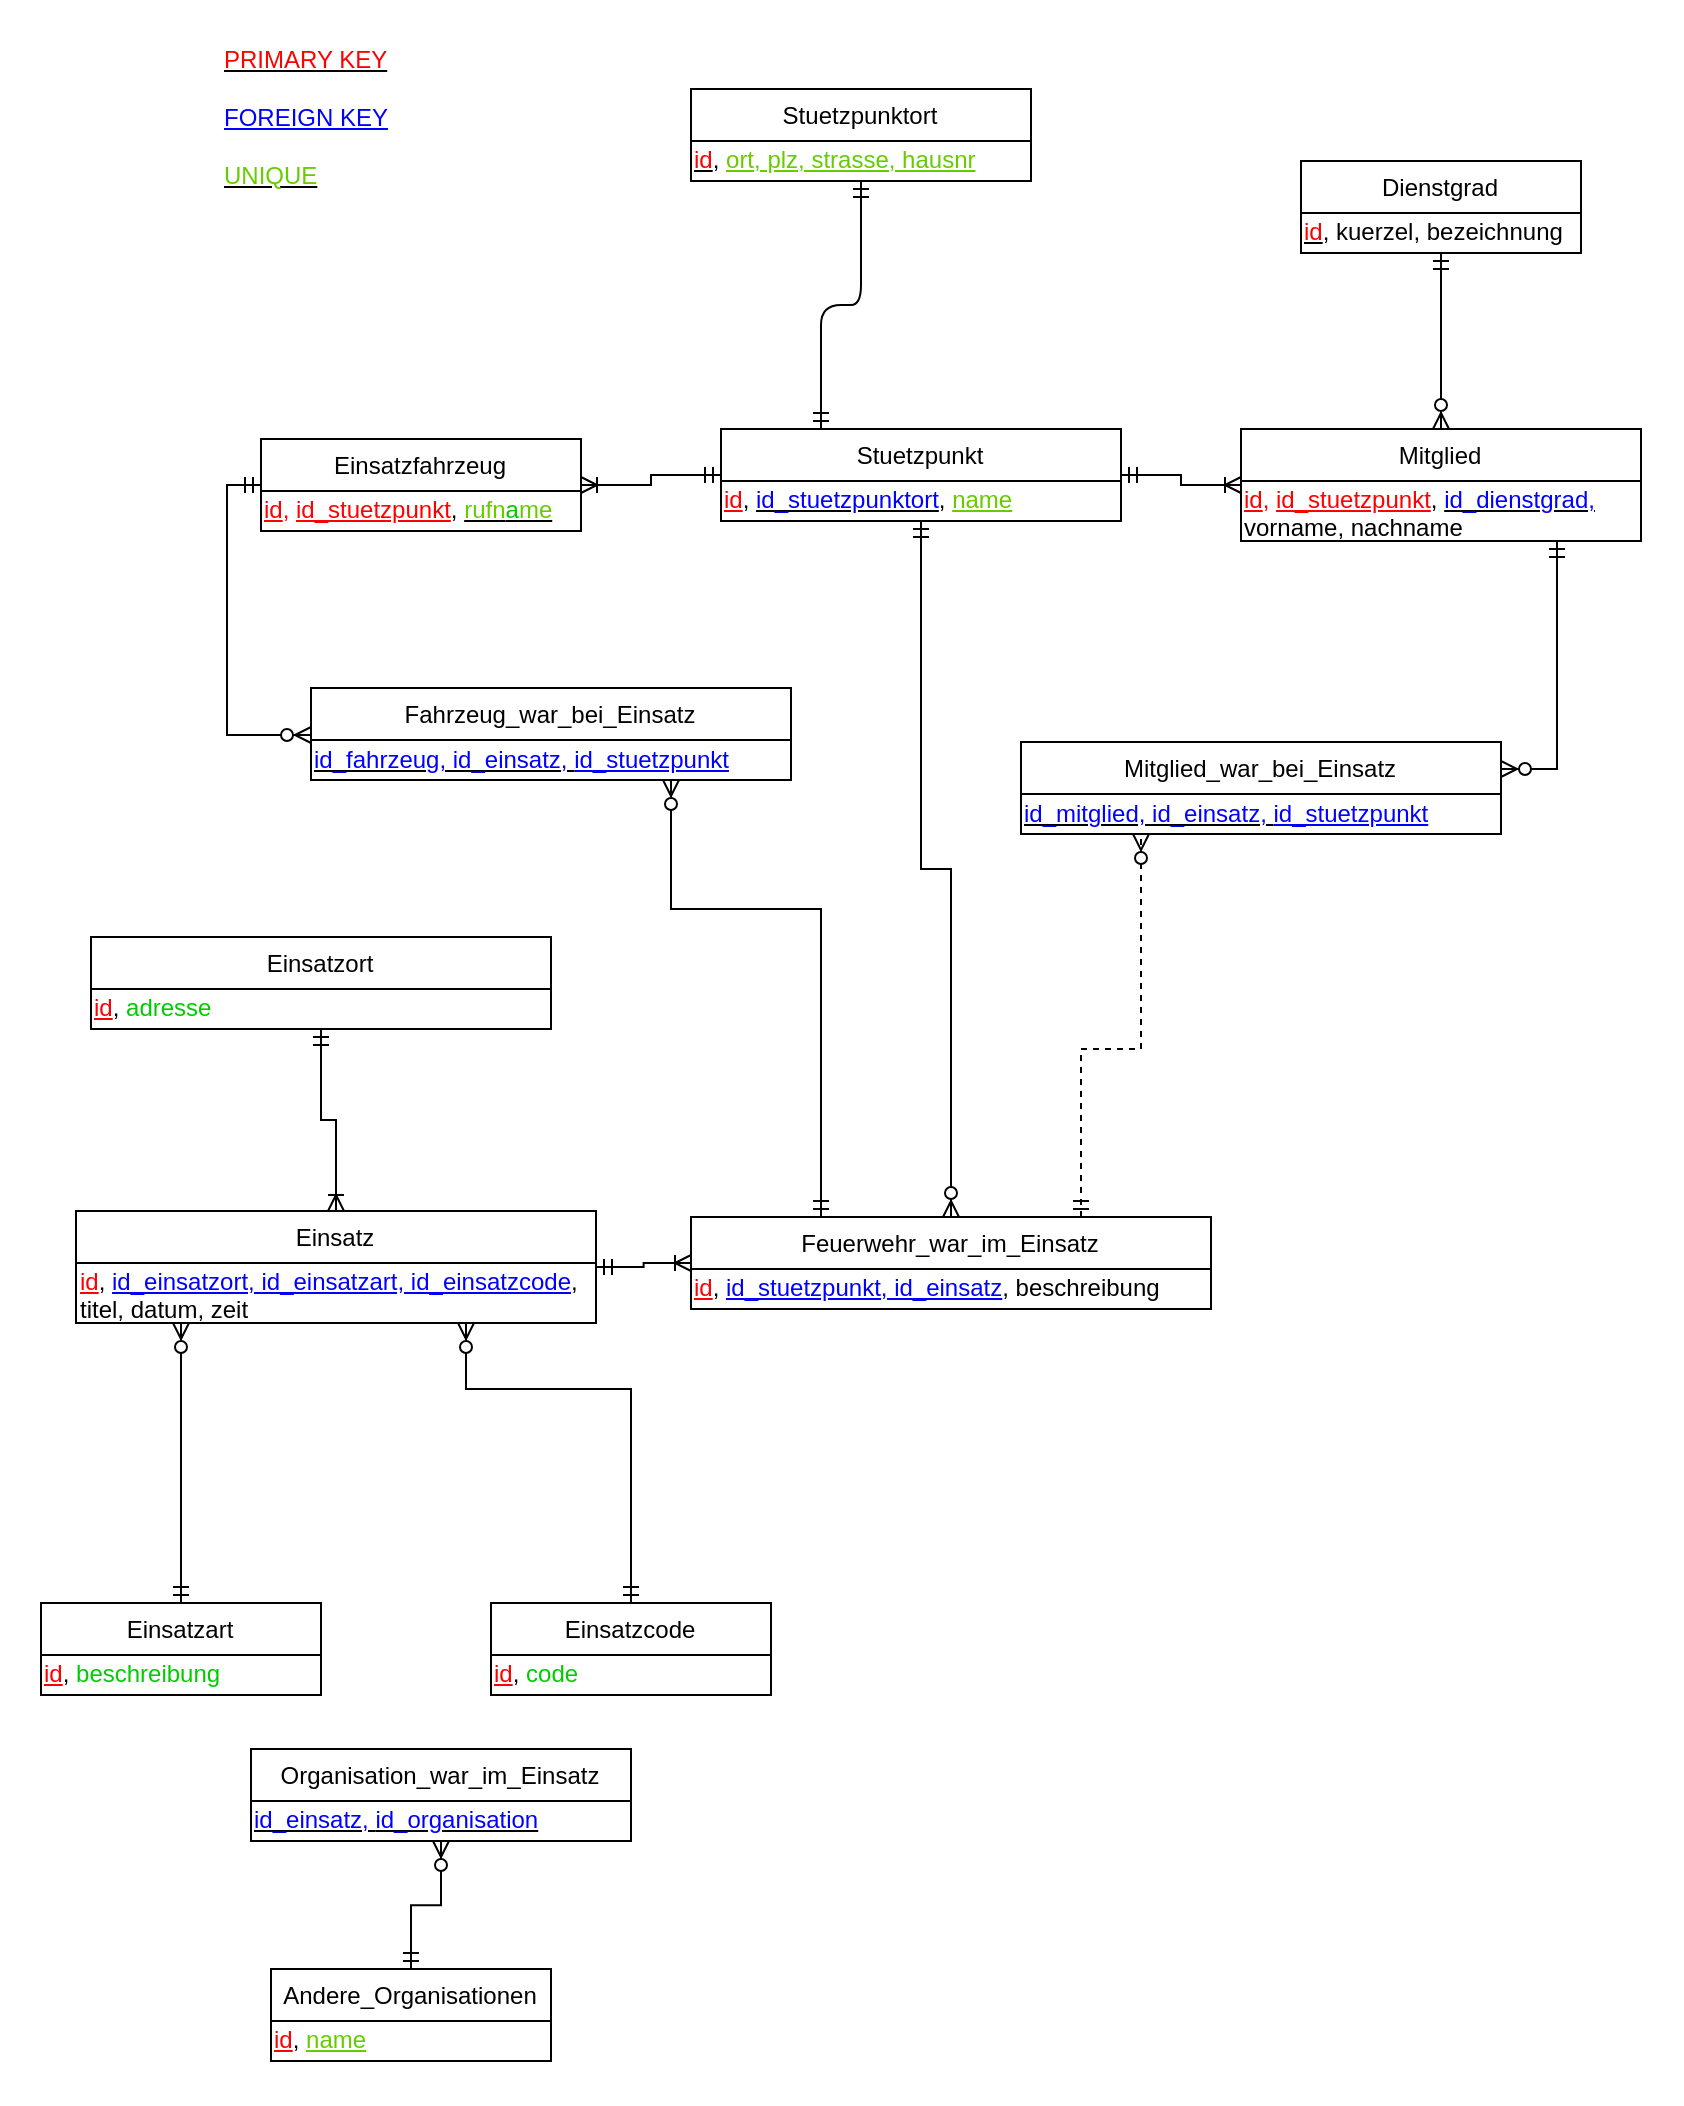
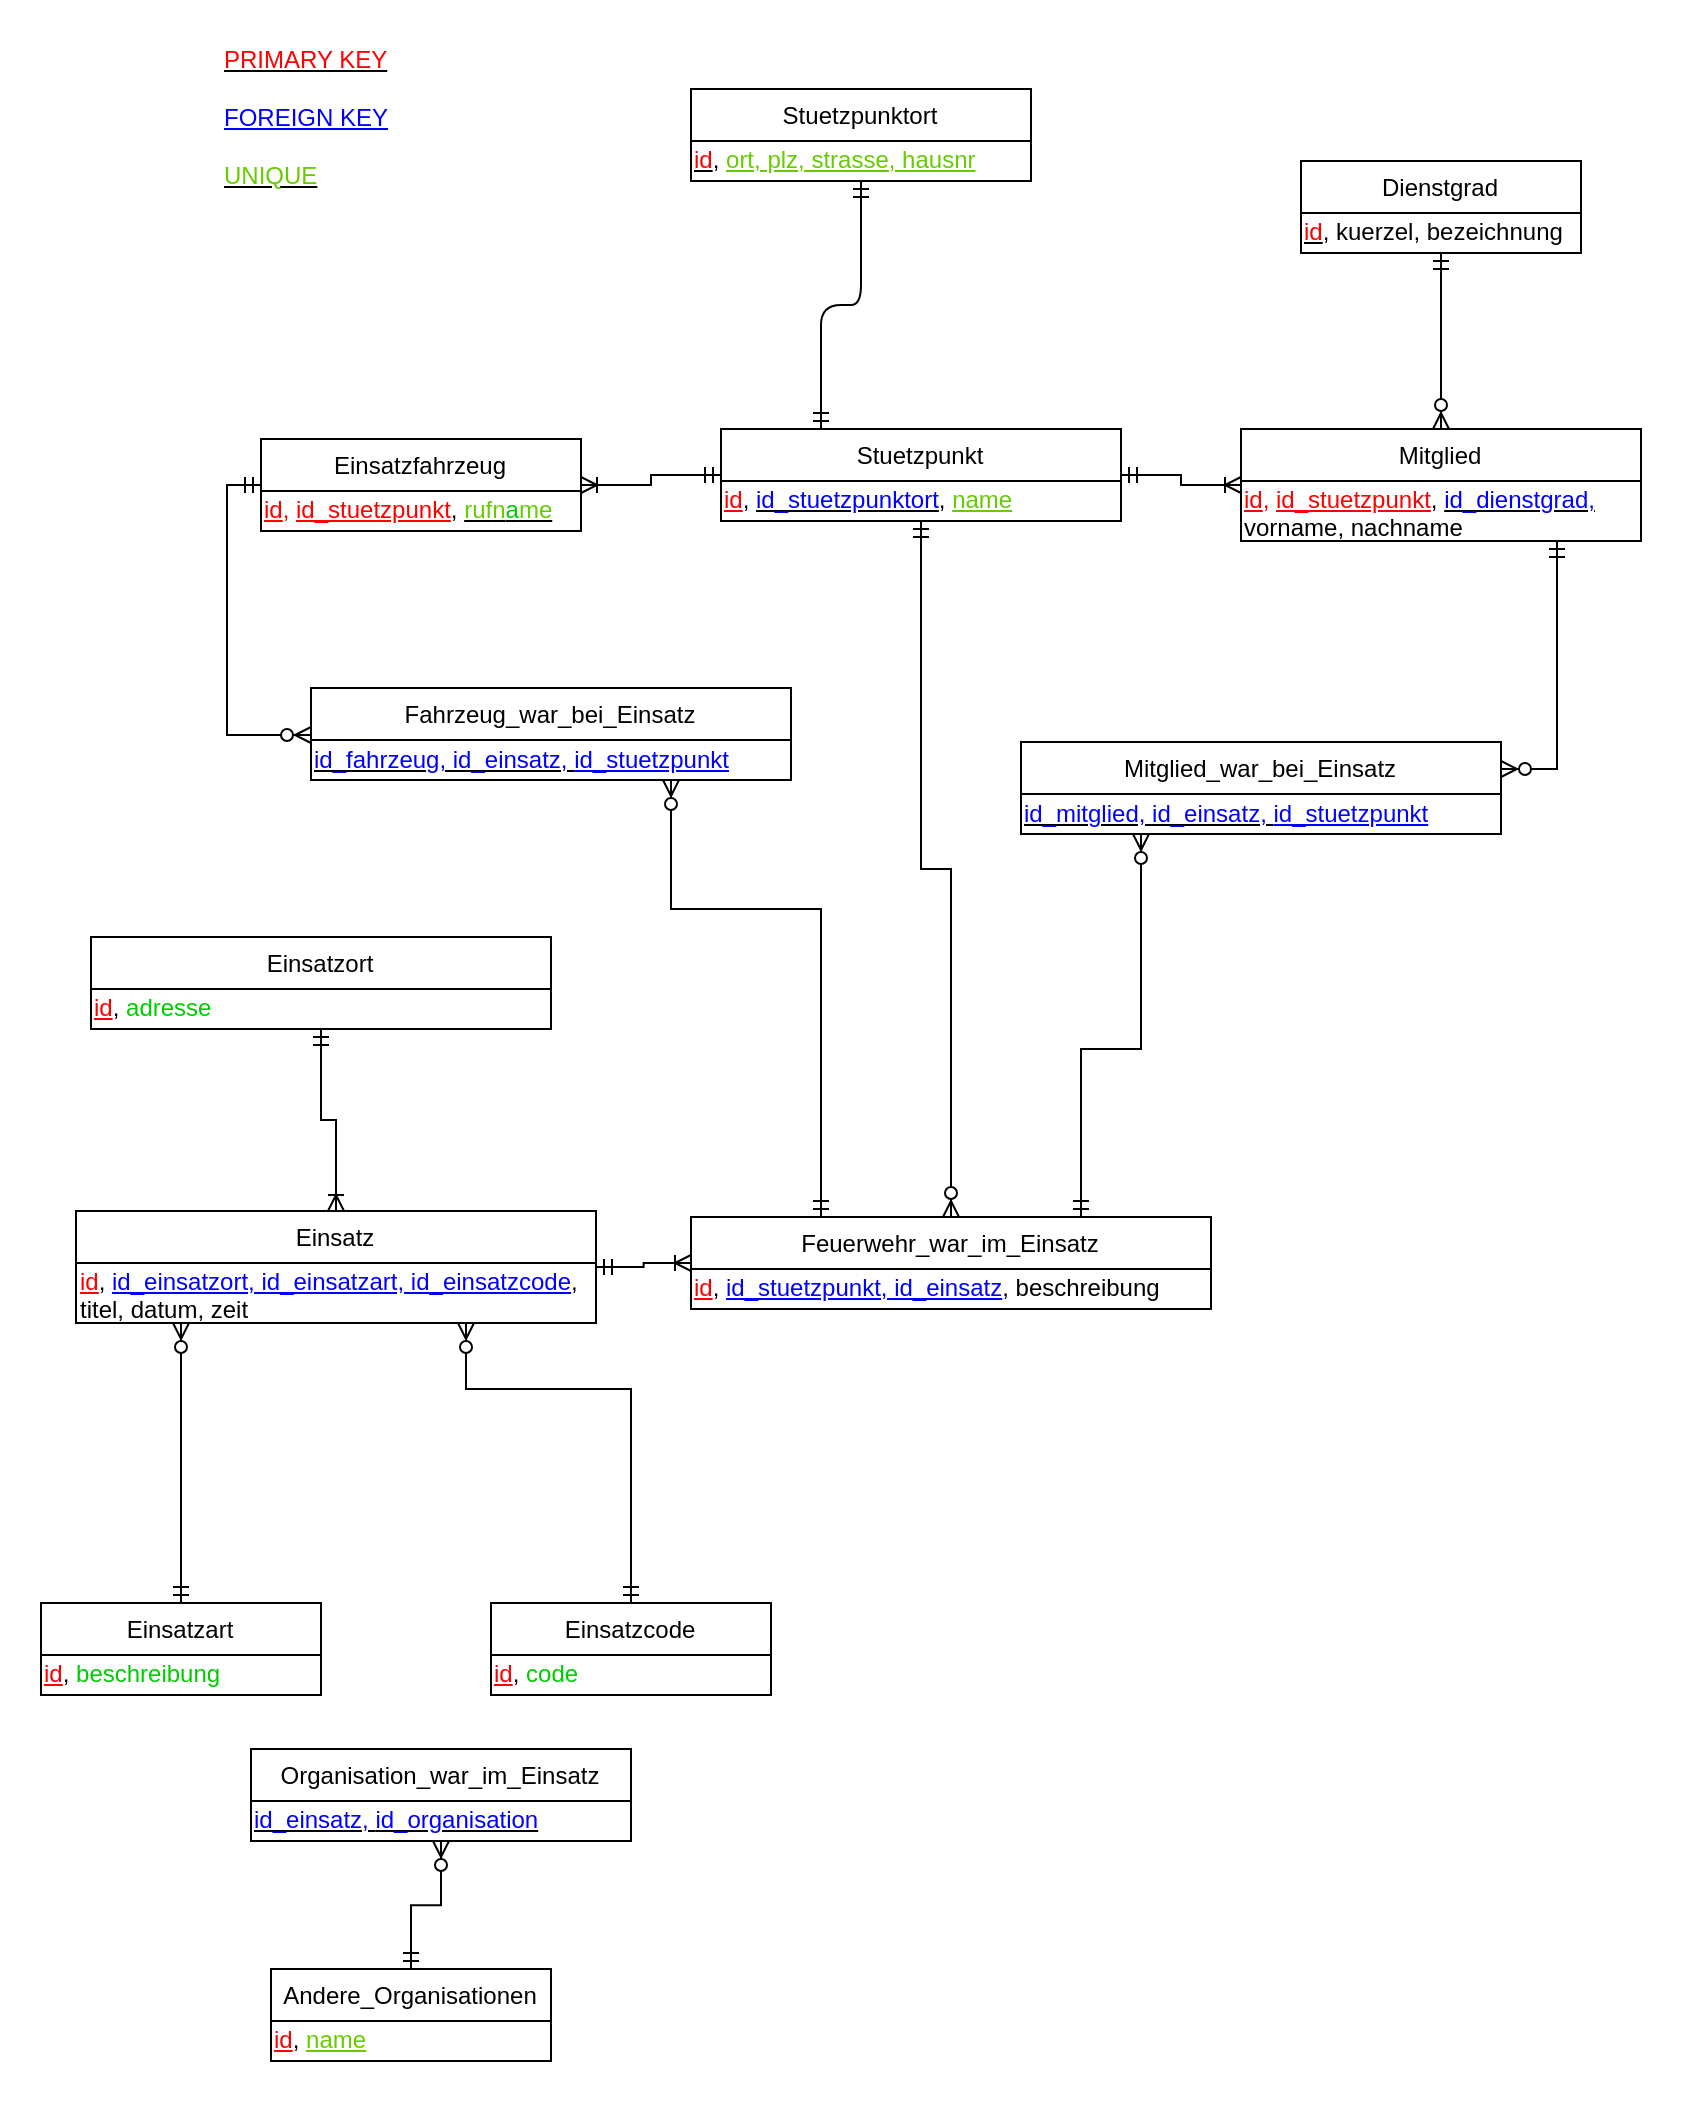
edge "Mitglied_war_bei_Einsatz" -- "Feuerwehr_war_im_Einsatz": style dashed -> solid
